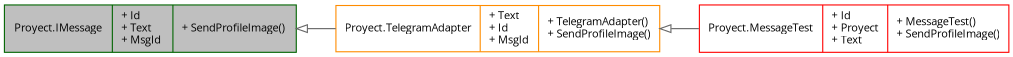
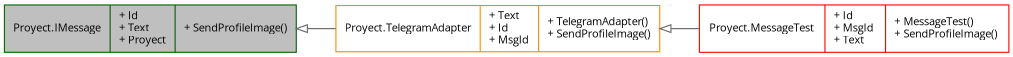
node "Proyect.MessageTest": text "+ Proyect" -> "+ MsgId"
node "Proyect.IMessage": text "+ MsgId" -> "+ Proyect"
